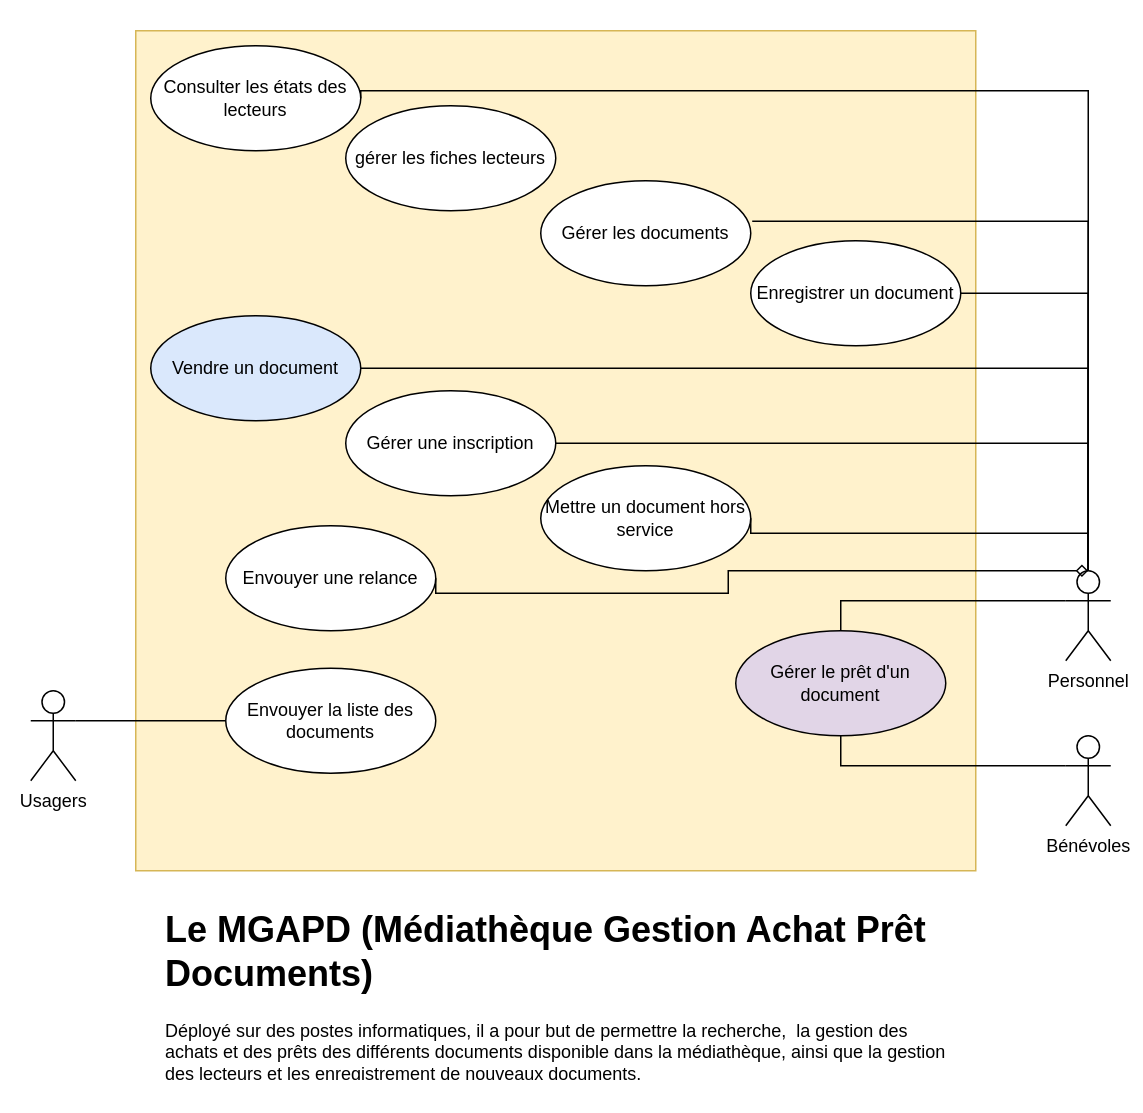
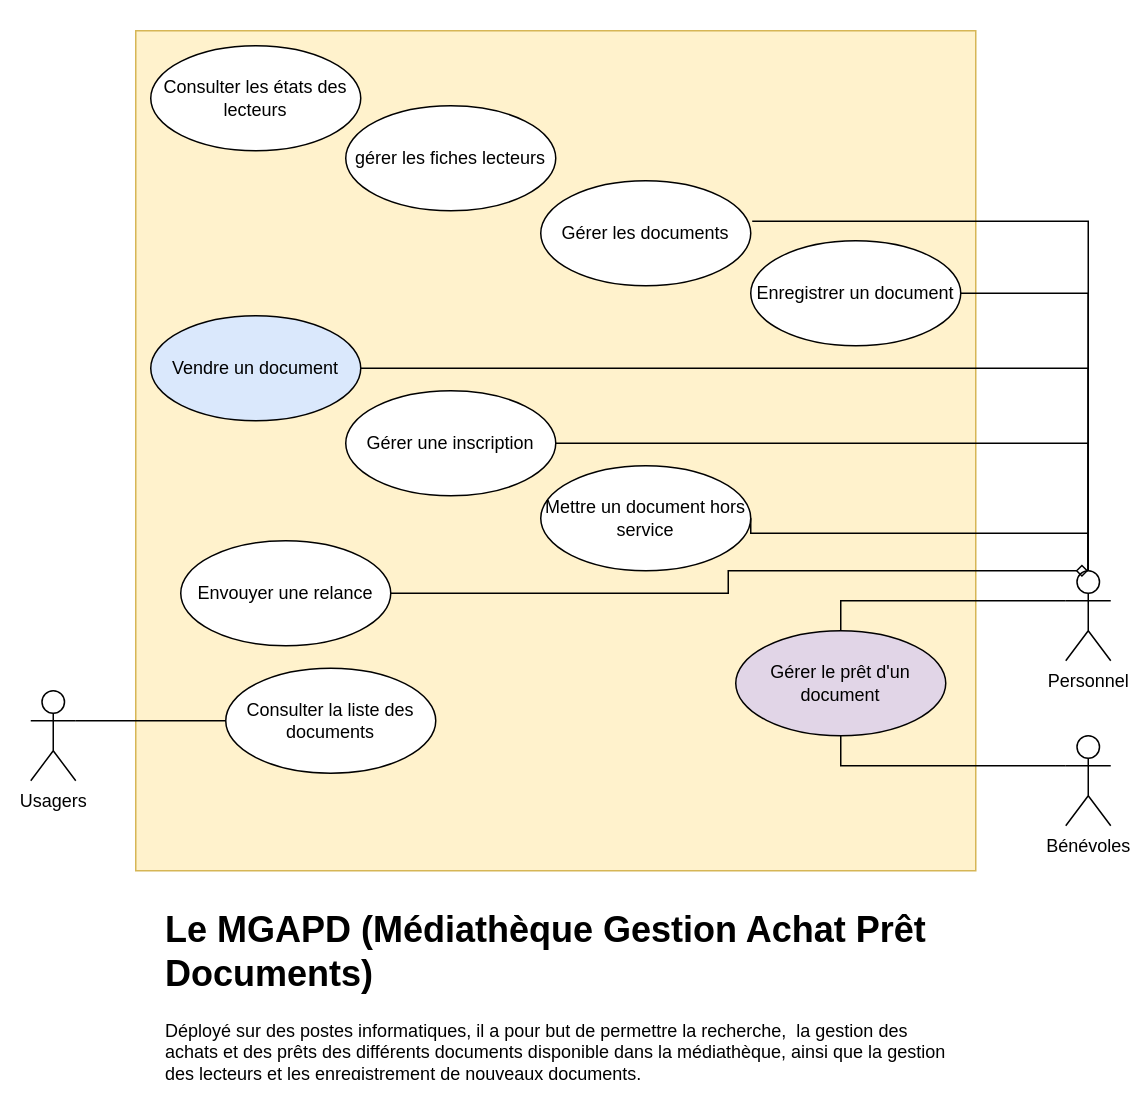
edge "Consulter les états des lecteurs" -- "Personnel": removed
node "Envouyer une relance": moved (331, 578) -> (286, 593)
node "Envouyer la liste des documents": label "Envouyer la liste des documents" -> "Consulter la liste des documents"
